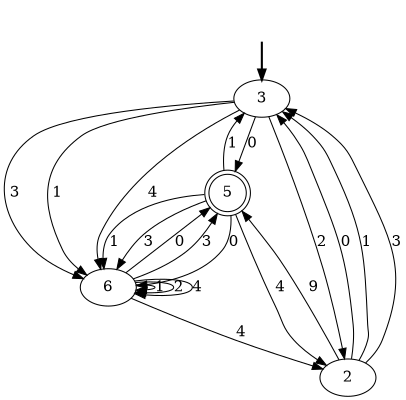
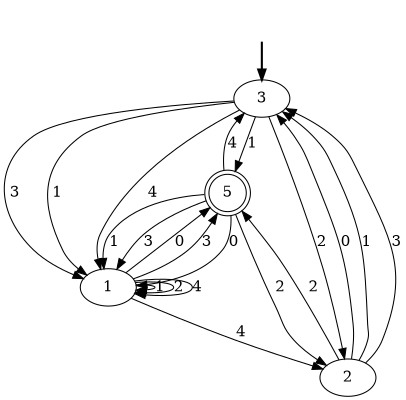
edge "5" -> "3": label "1" -> "4"
edge "3" -> "5": label "0" -> "1"
node "6": label "6" -> "1"
edge "5" -> "2": label "4" -> "2"
edge "2" -> "5": label "9" -> "2"
